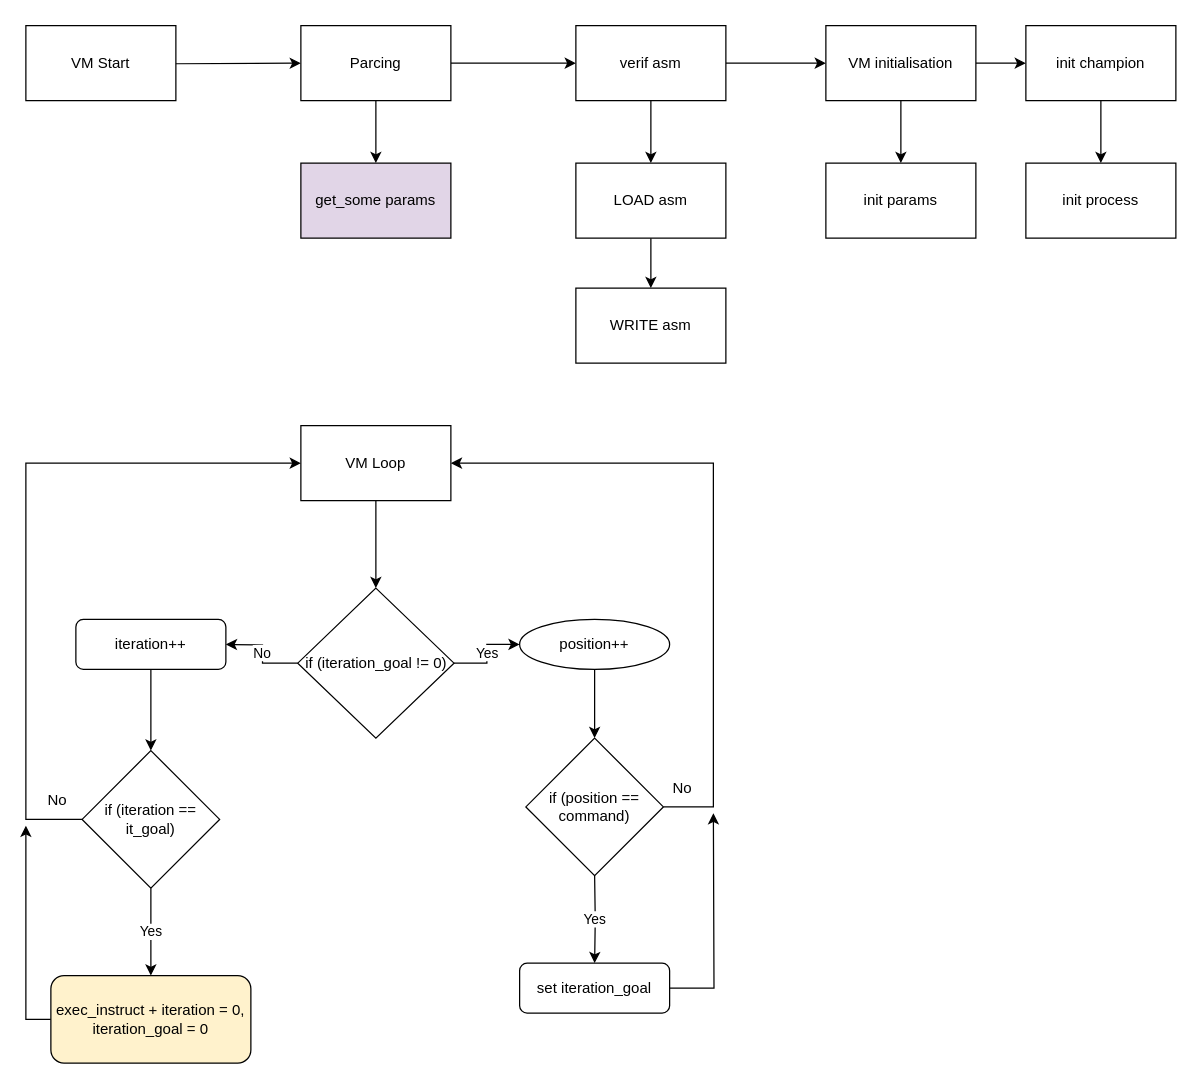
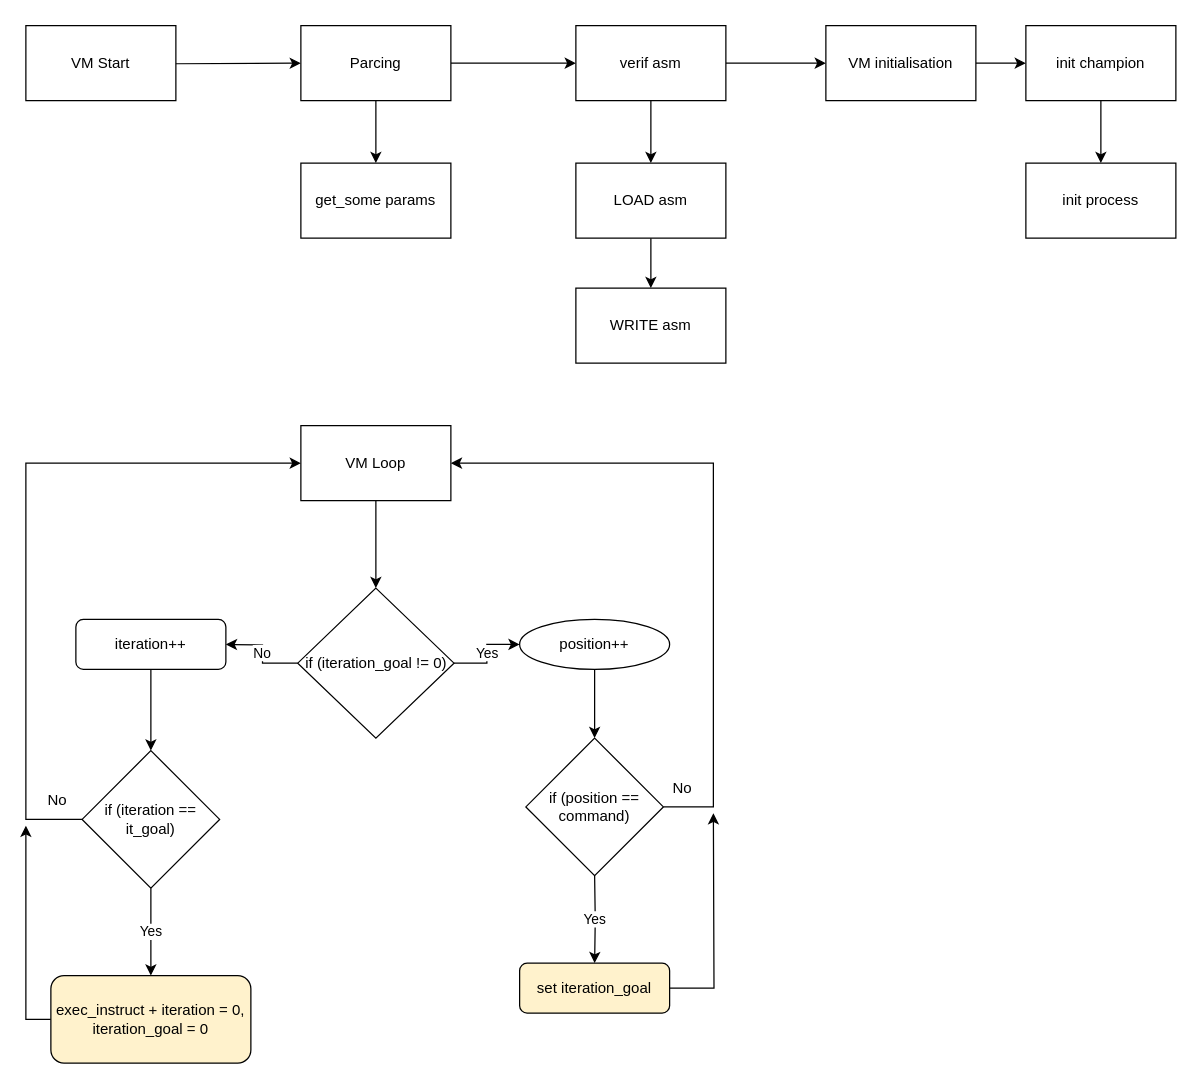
edge "VM initialisation" -> "init params": removed
node "get_some params": fillcolor #e1d5e7 -> #ffffff
node "init params": removed
node "set iteration_goal": fillcolor #ffffff -> #fff2cc
